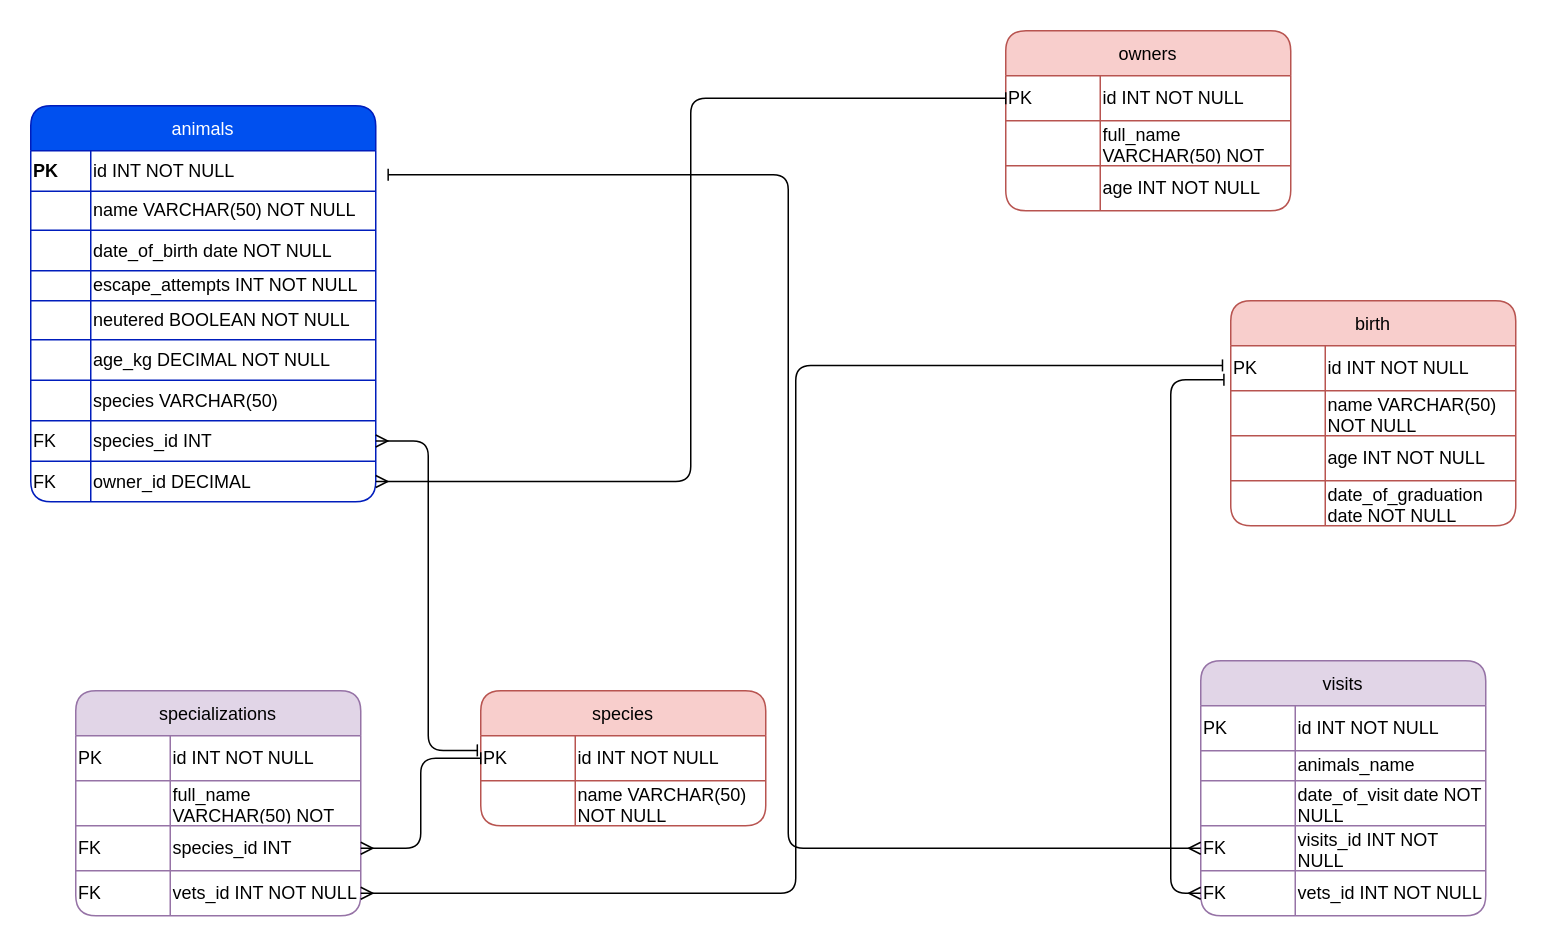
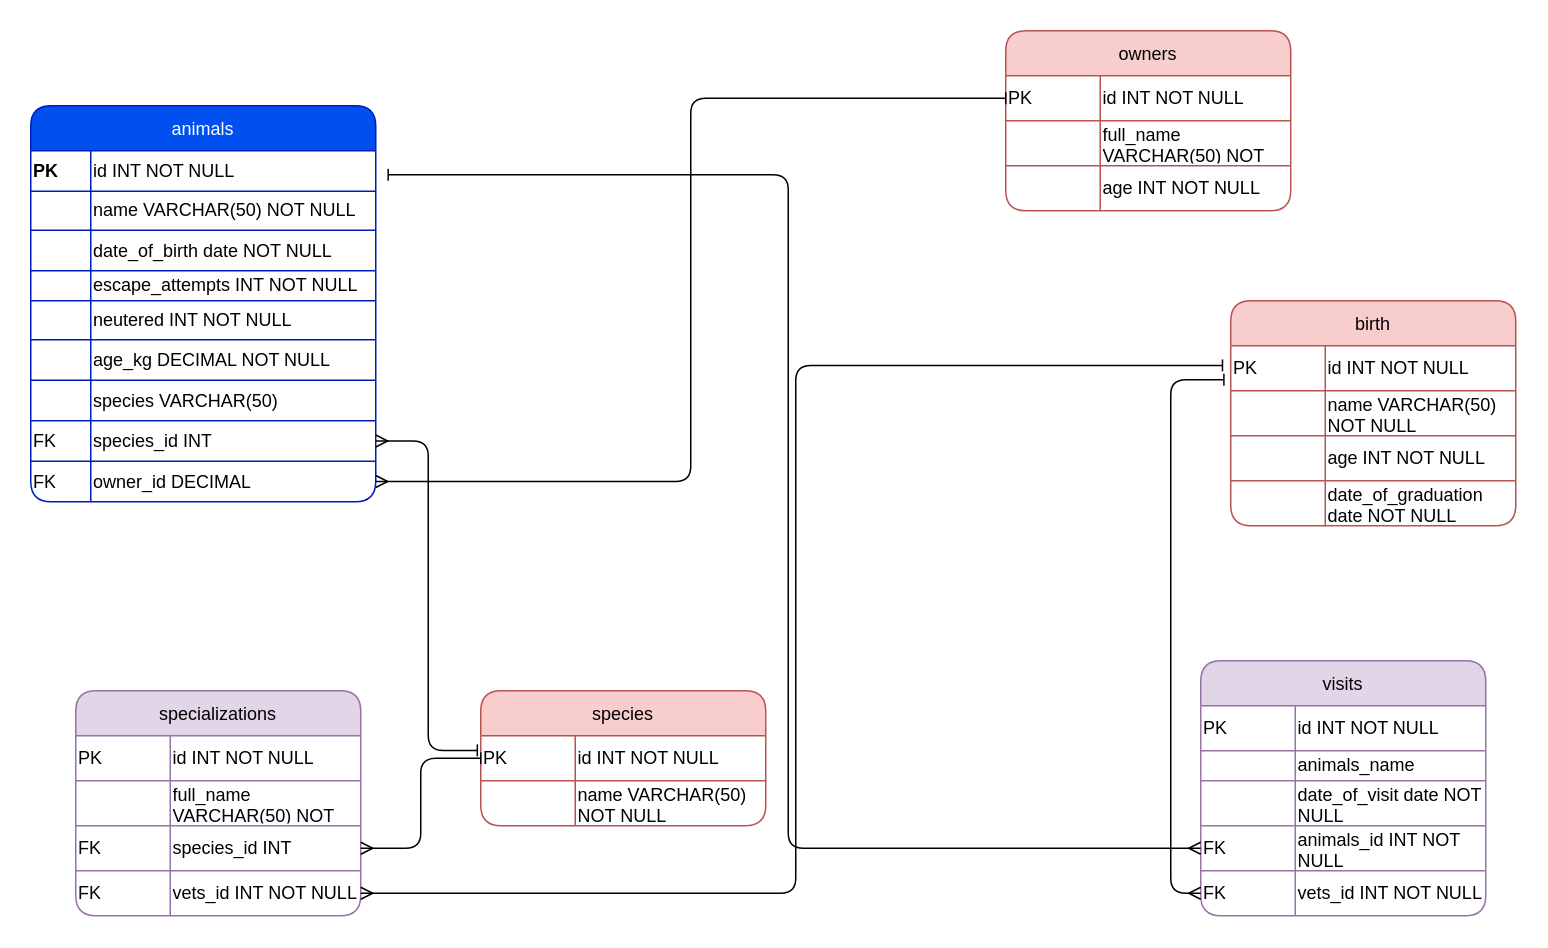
node "neutered BOOLEAN NOT NULL": label "neutered BOOLEAN NOT NULL" -> "neutered INT NOT NULL"
node "visits_id INT NOT NULL": label "visits_id INT NOT NULL" -> "animals_id INT NOT NULL"
